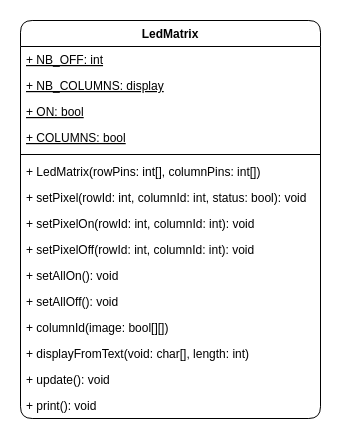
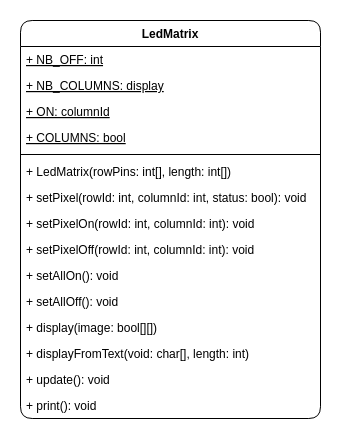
node "+ ON: bool": label "+ ON: bool" -> "+ ON: columnId"
node "+ LedMatrix(rowPins: int[], columnPins: int[])": label "+ LedMatrix(rowPins: int[], columnPins: int[])" -> "+ LedMatrix(rowPins: int[], length: int[])"
node "+ columnId(image: bool[][])": label "+ columnId(image: bool[][])" -> "+ display(image: bool[][])"
